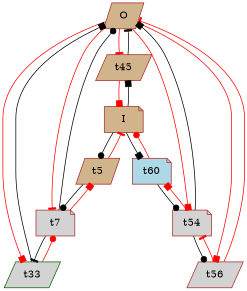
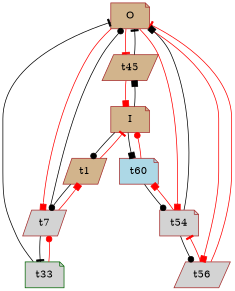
node "O": shape parallelogram -> note
edge "O" -> "t7": arrowhead tee -> box
edge "O" -> "t33": removed
edge "t33" -> "O": arrowhead box -> tee
node "t5": label "t5" -> "t1"
node "t7": shape note -> parallelogram
node "t33": shape parallelogram -> note
